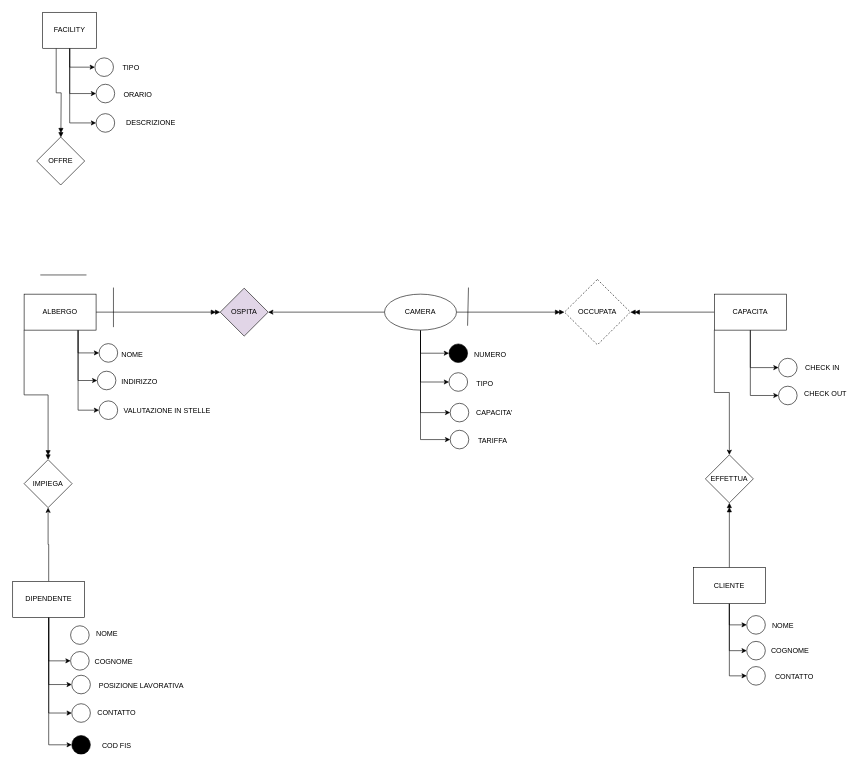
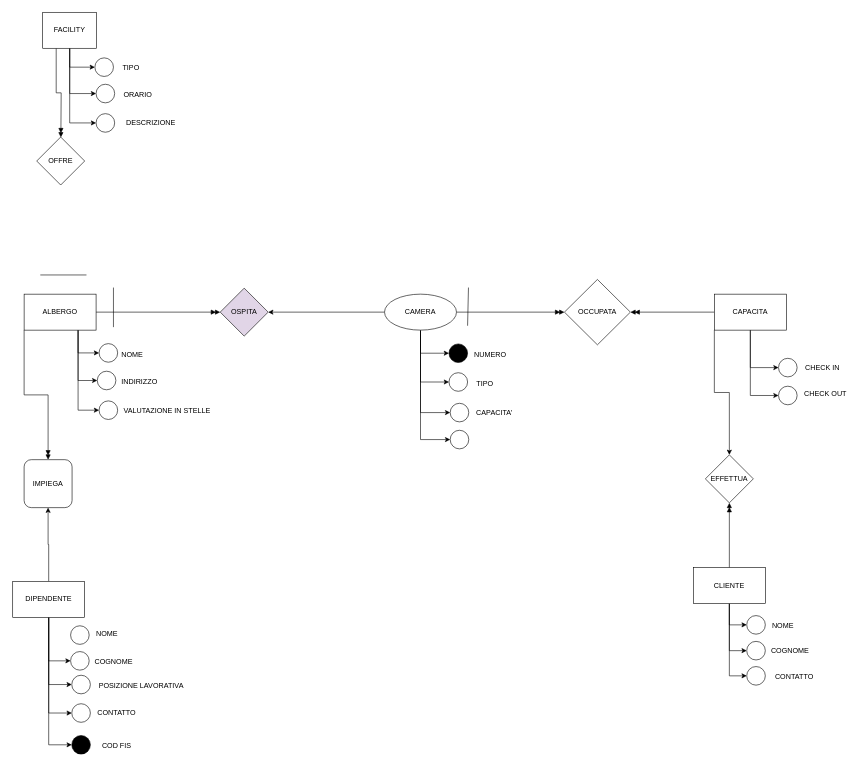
node "OCCUPATA": style dashed -> solid
node "TARIFFA": removed
node "IMPIEGA": shape diamond -> rounded rectangle
